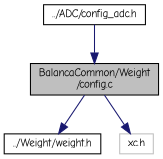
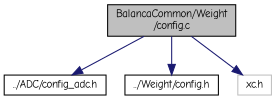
edge "../ADC/config_adc.h" -> "BalancaCommon/Weight /config.c": reversed
node "../Weight/weight.h": label "../Weight/weight.h" -> "../Weight/config.h"
